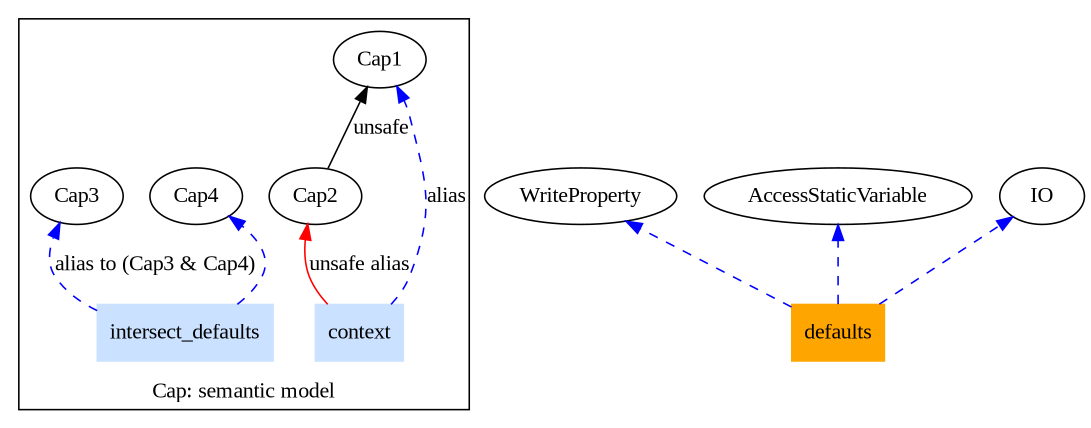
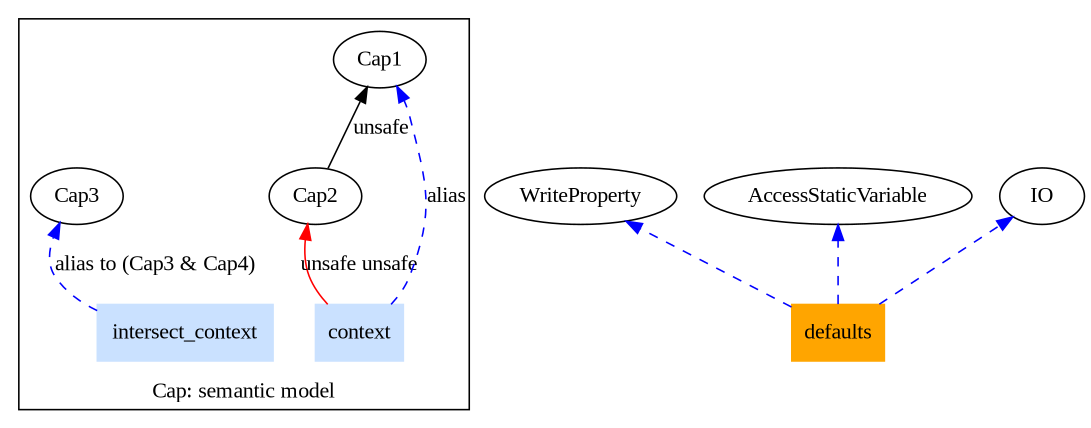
node "Cap4": removed
edge "context" -> "Cap2": label "unsafe alias" -> "unsafe unsafe"
node "intersect_defaults": label "intersect_defaults" -> "intersect_context"
